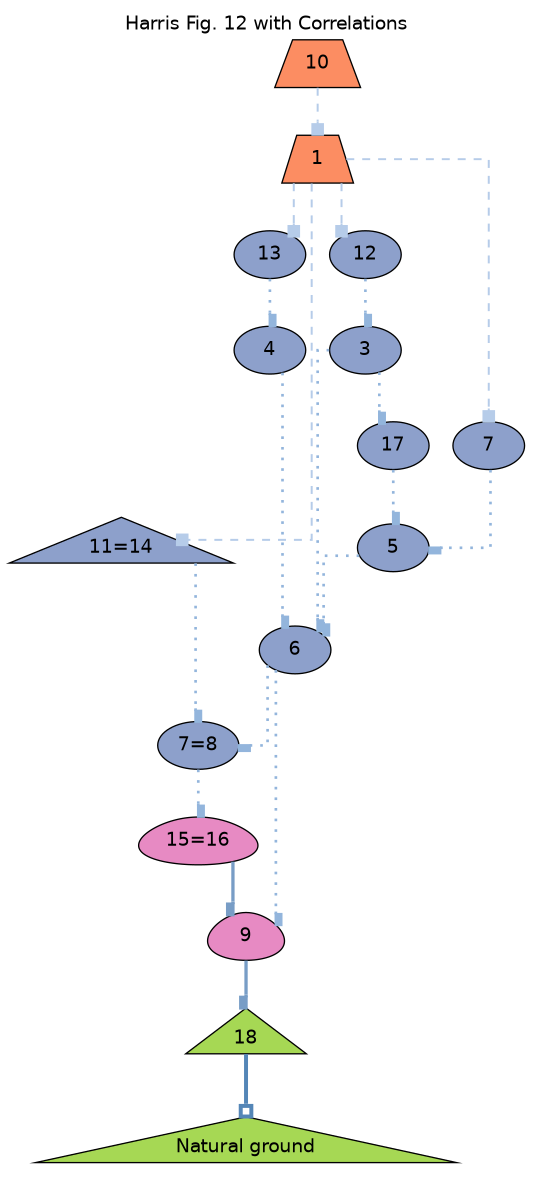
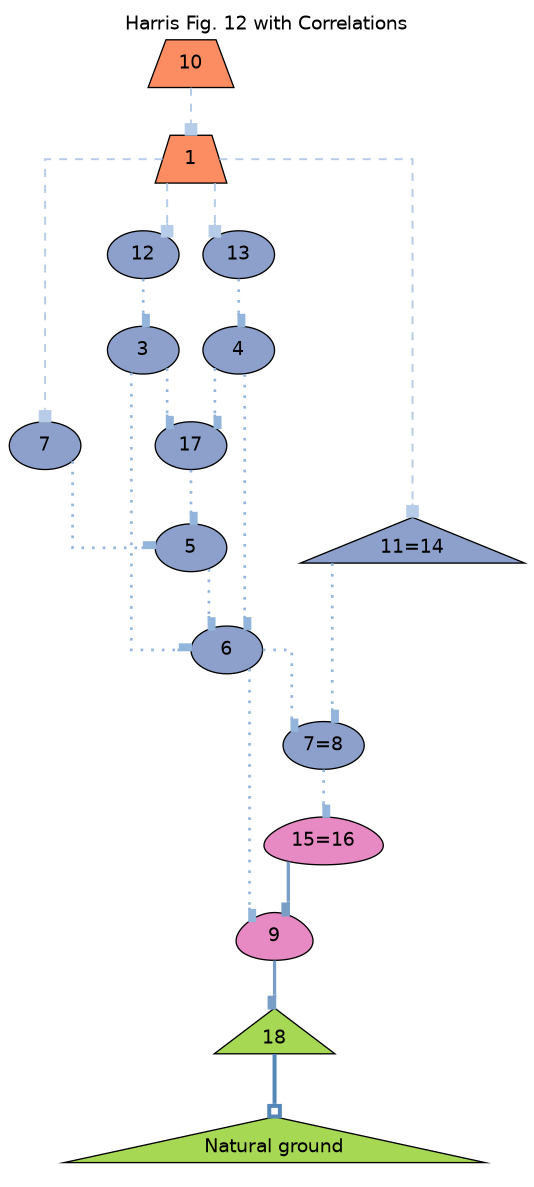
edge "4" -> "17": added
